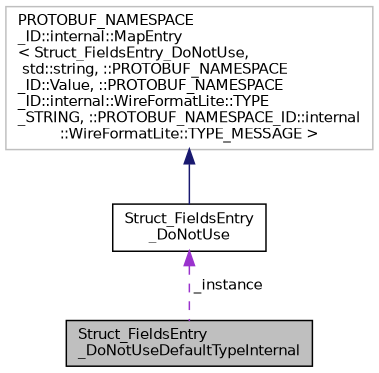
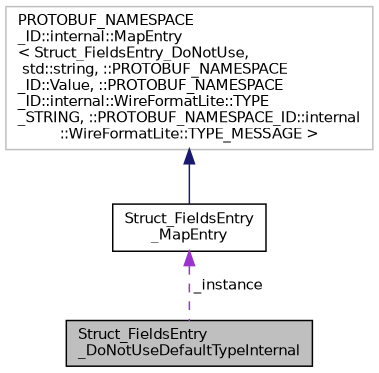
node "Struct_FieldsEntry _DoNotUse": label "Struct_FieldsEntry _DoNotUse" -> "Struct_FieldsEntry _MapEntry"
